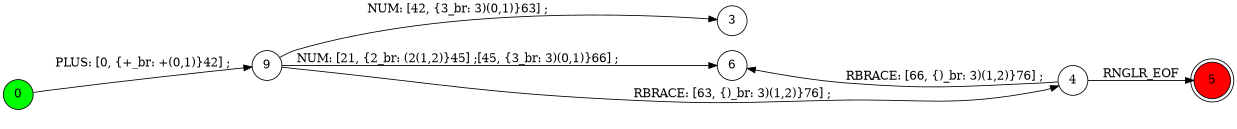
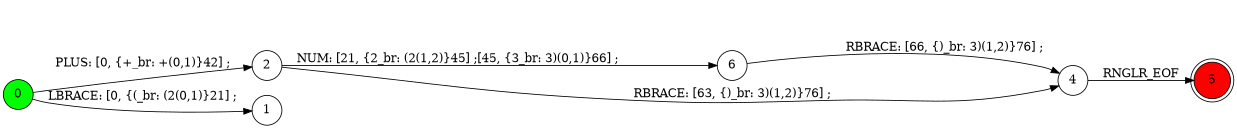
node "3": removed
node "9": label "9" -> "2"
edge "4" -> "6": reversed
node "1": added
